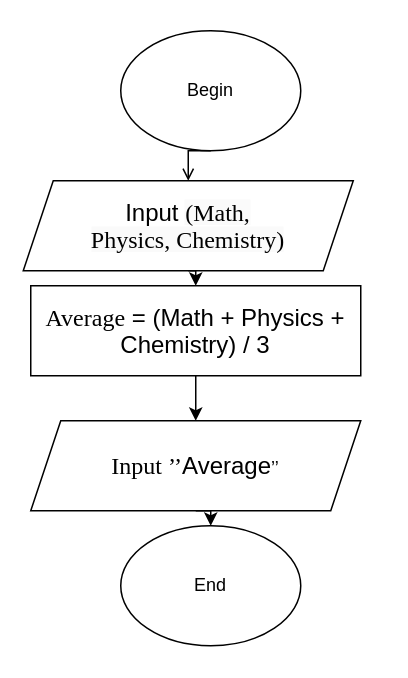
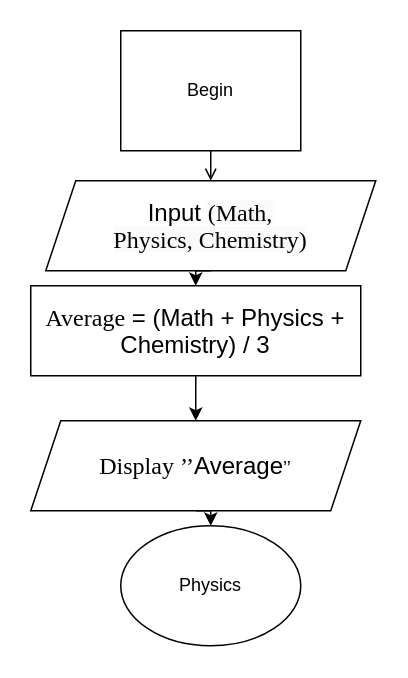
node "Begin": shape ellipse -> rectangle
node "Input (Math, Physics, Chemistry)": moved (188, 226) -> (211, 226)
node "Input ’’Average’’": label "Input ’’Average’’" -> "Display ’’Average’’"
node "End": label "End" -> "Physics"
